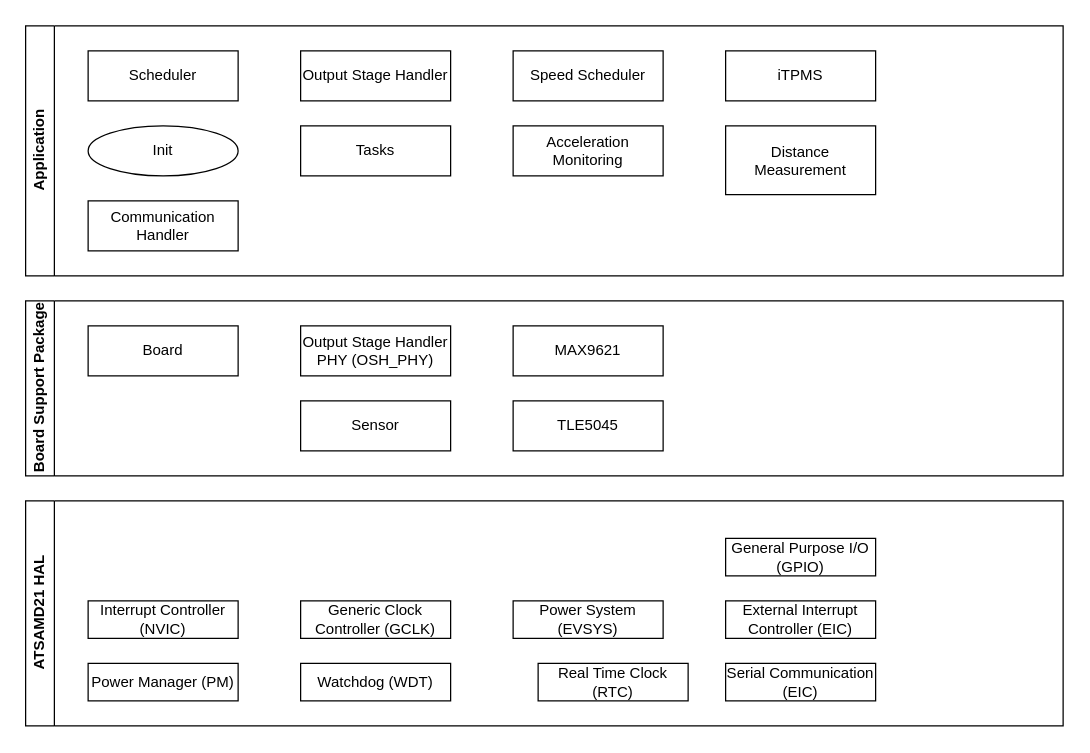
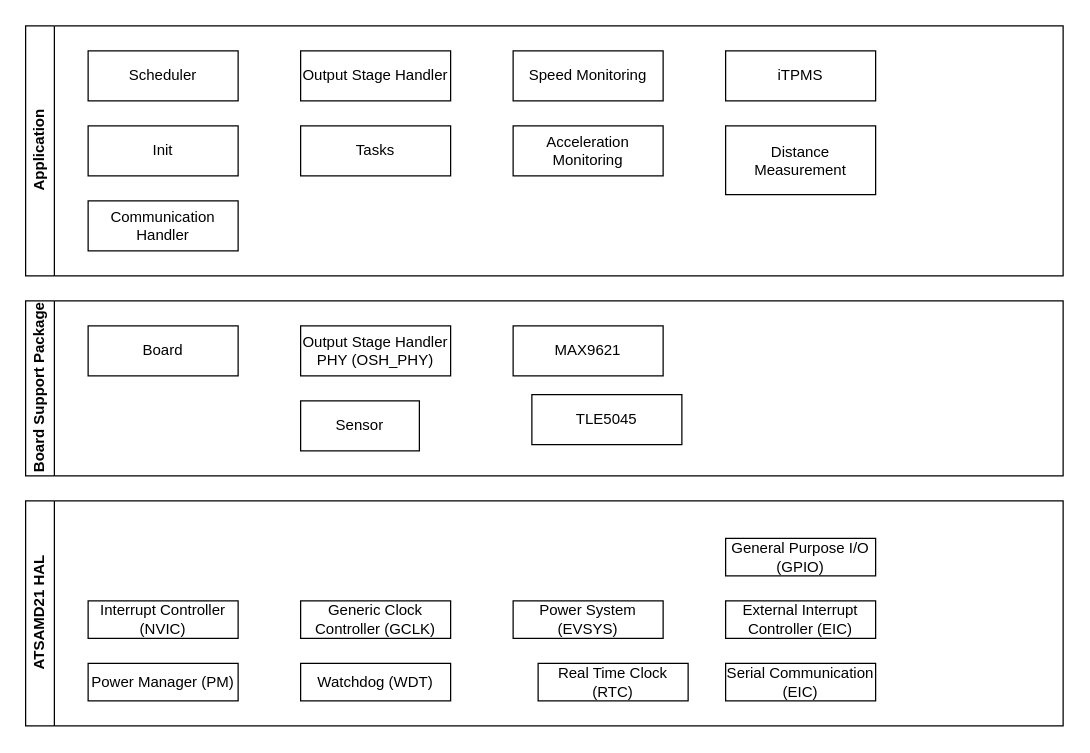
node "Speed Scheduler": label "Speed Scheduler" -> "Speed Monitoring"
node "Init": shape ellipse -> rectangle
node "Sensor": size 150x50 -> 119x50
node "TLE5045": moved (588, 426) -> (607, 419)
